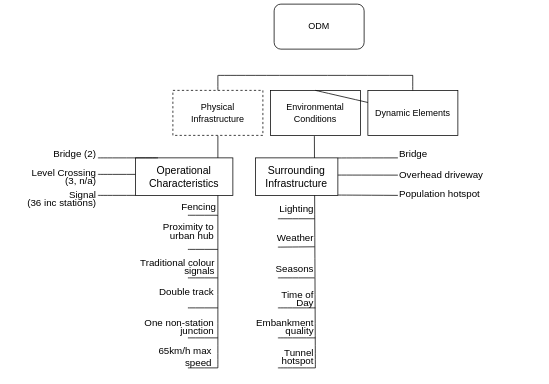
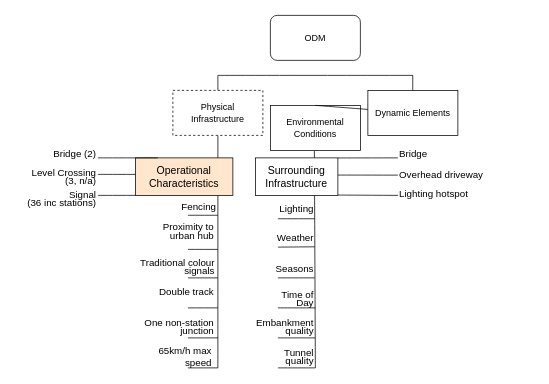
node "ODM": moved (319, 27) -> (315, 38)
node "Environmental Conditions": moved (315, 113) -> (315, 128)
node "Operational Characteristics": fillcolor #ffffff -> #ffe6cc
node "Population hotspot": label "Population hotspot" -> "Lighting hotspot"
node "Tunnel hotspot": label "Tunnel hotspot" -> "Tunnel quality"
